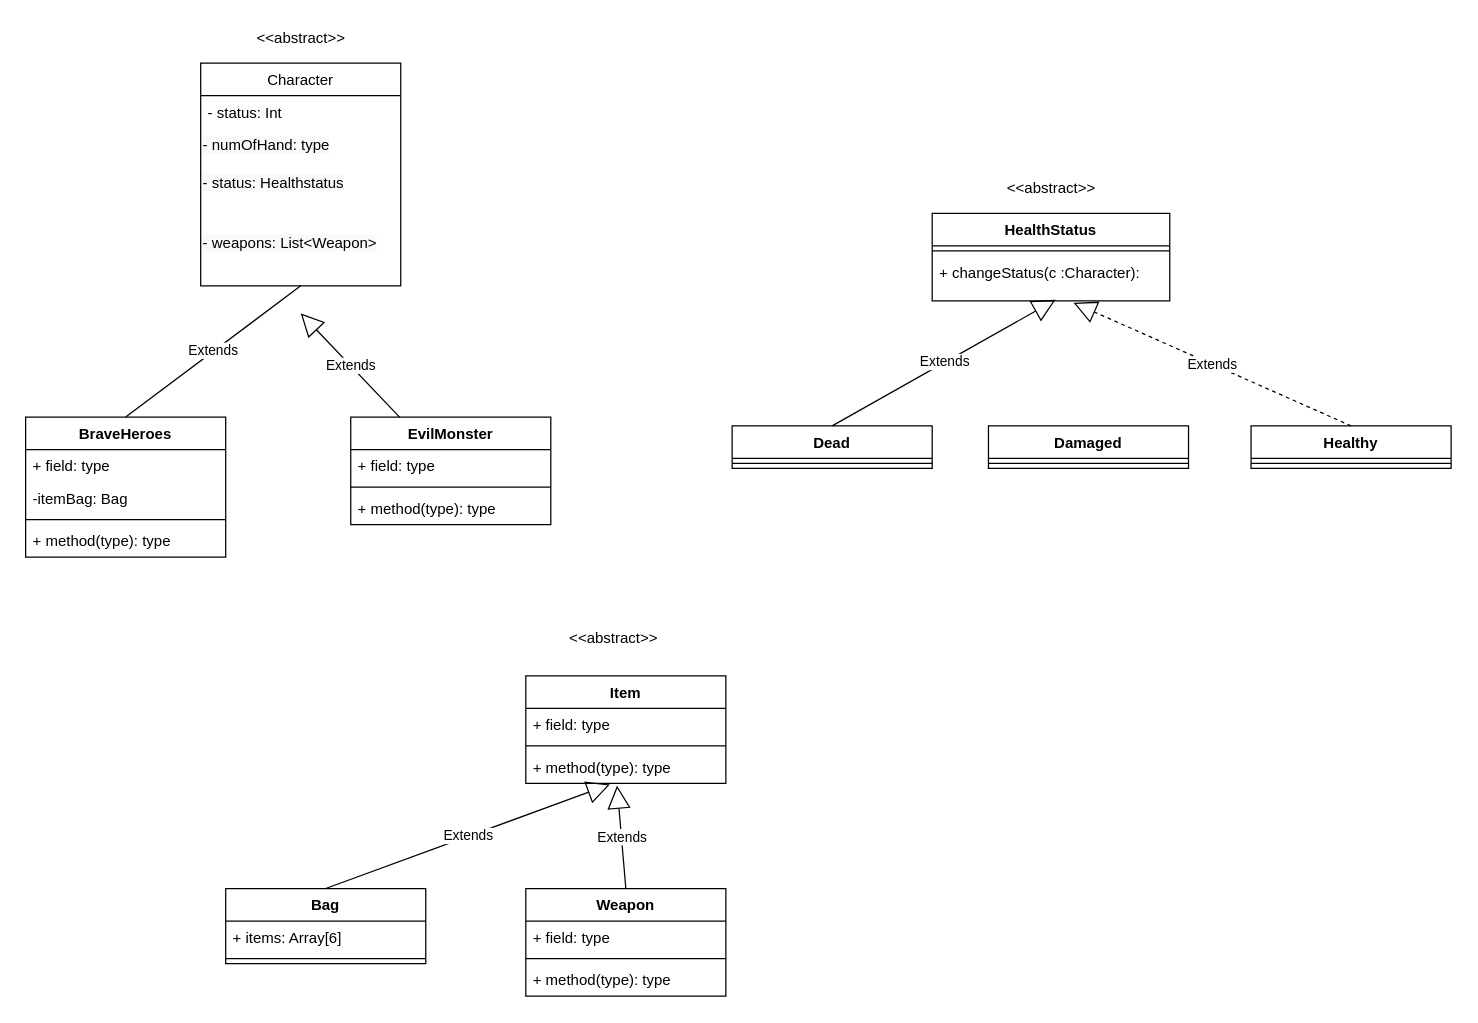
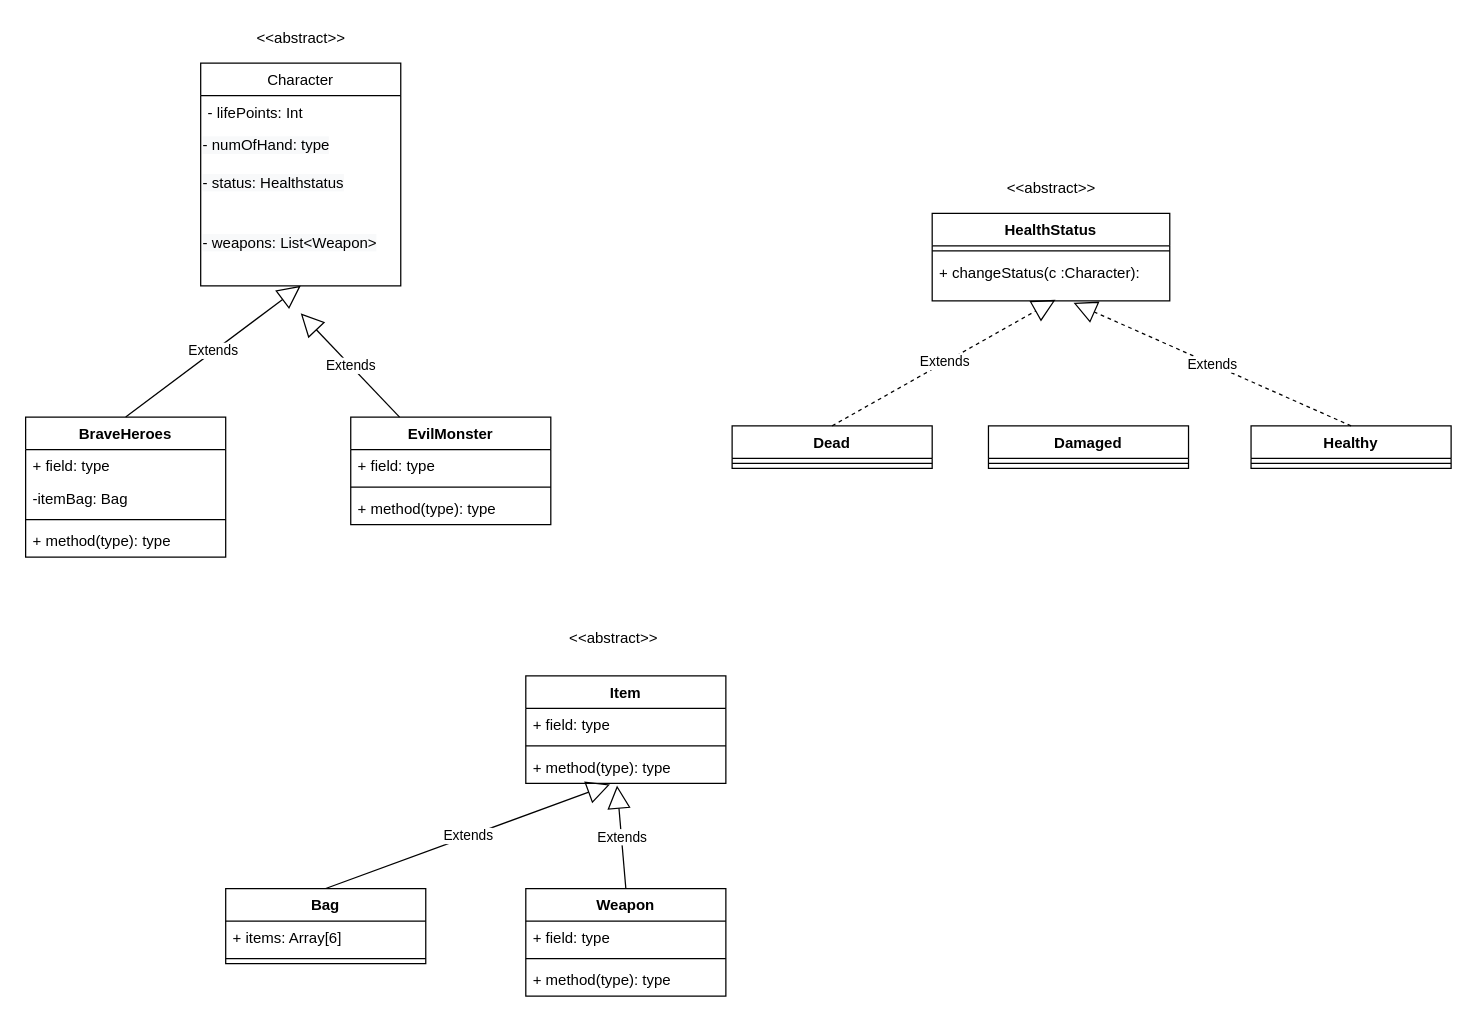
node "- status: Int": label "- status: Int" -> "- lifePoints: Int"
edge "- weapons: List<Weapon>" -- "BraveHeroes": arrowhead none -> block
edge "Dead" -> "+ changeStatus(c :Character):": style solid -> dashed
